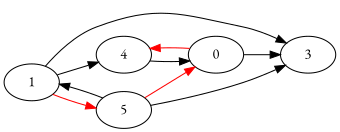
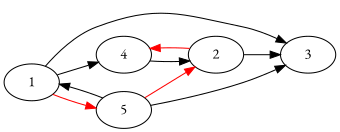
node "0": label "0" -> "2"
